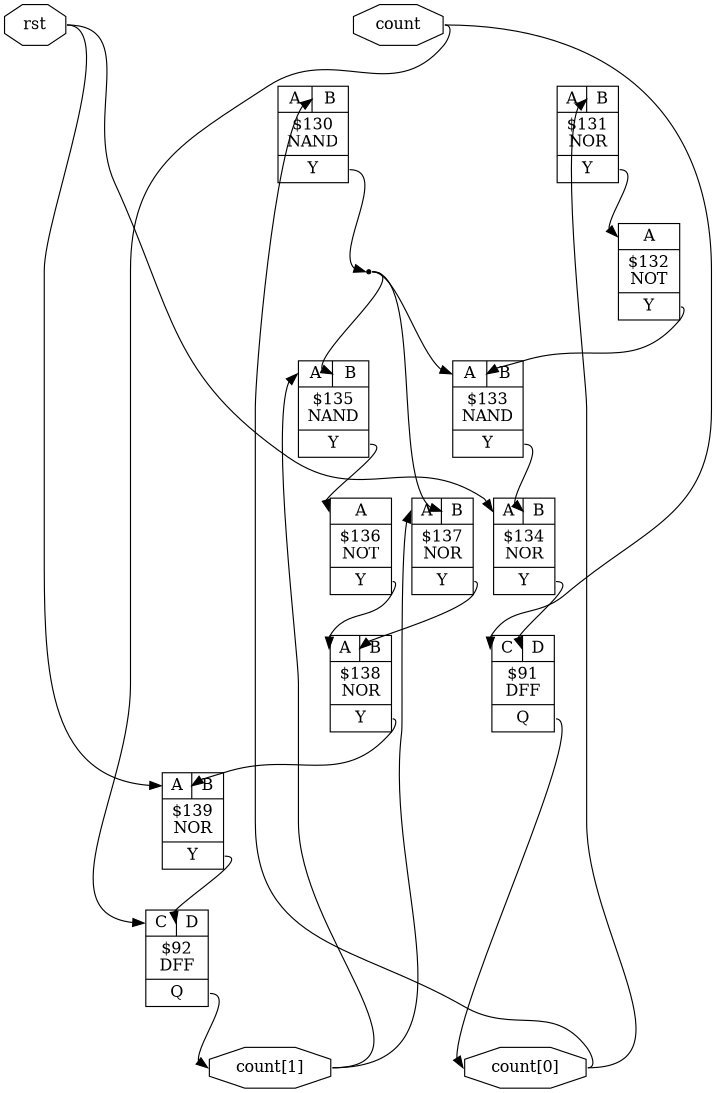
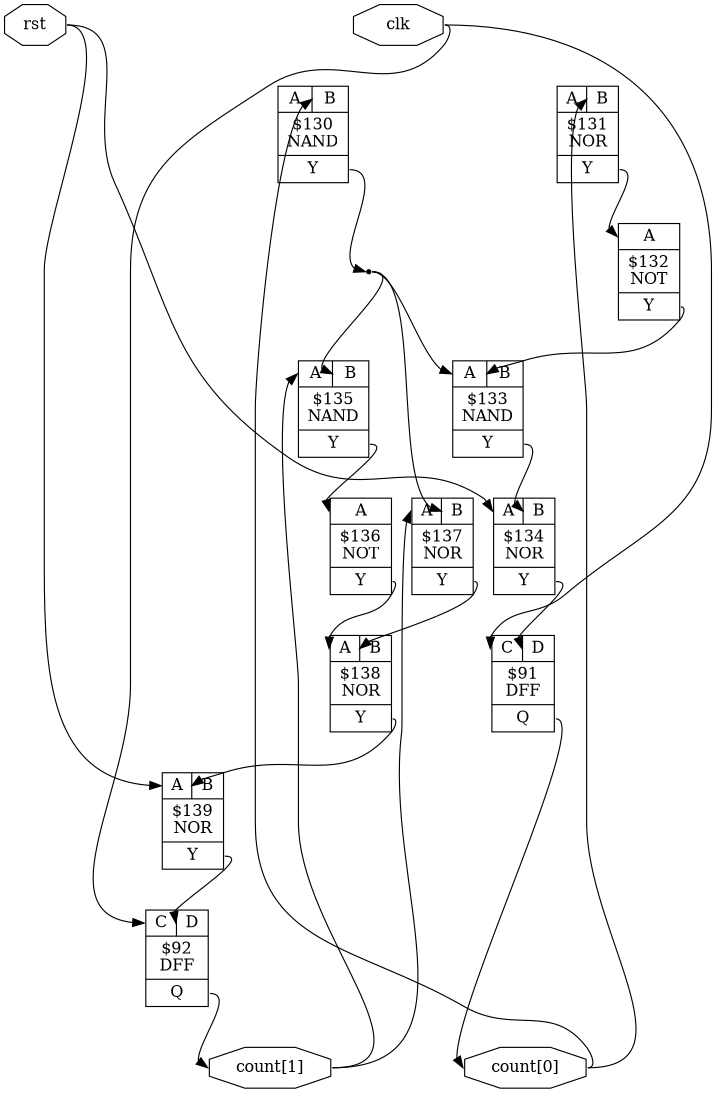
node "count": label "count" -> "clk"
